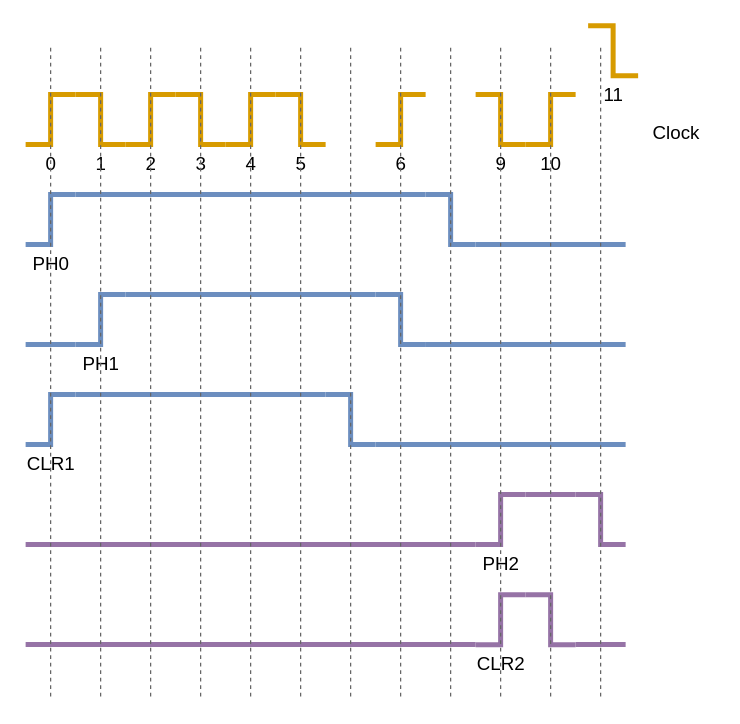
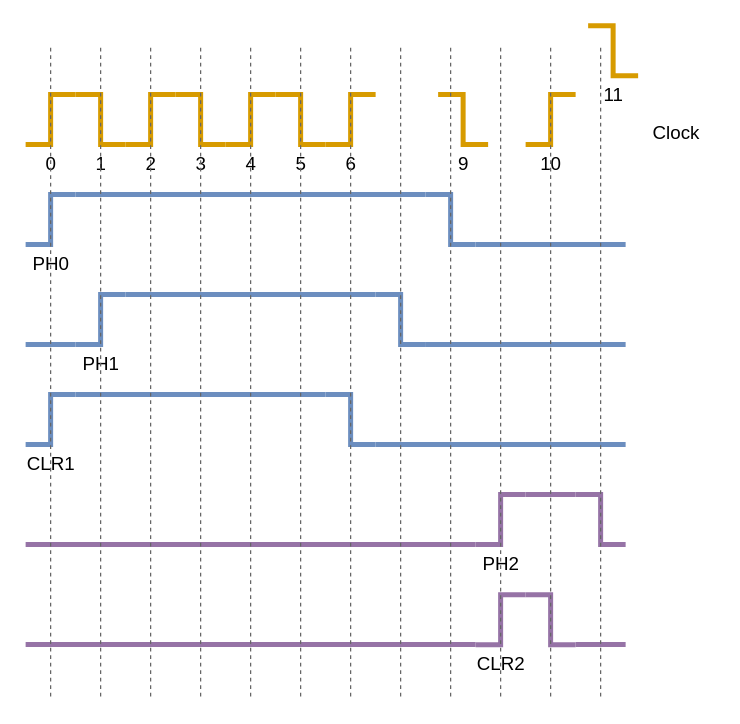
node "6": moved (401, 119) -> (351, 119)
node "9": moved (501, 119) -> (463, 119)
